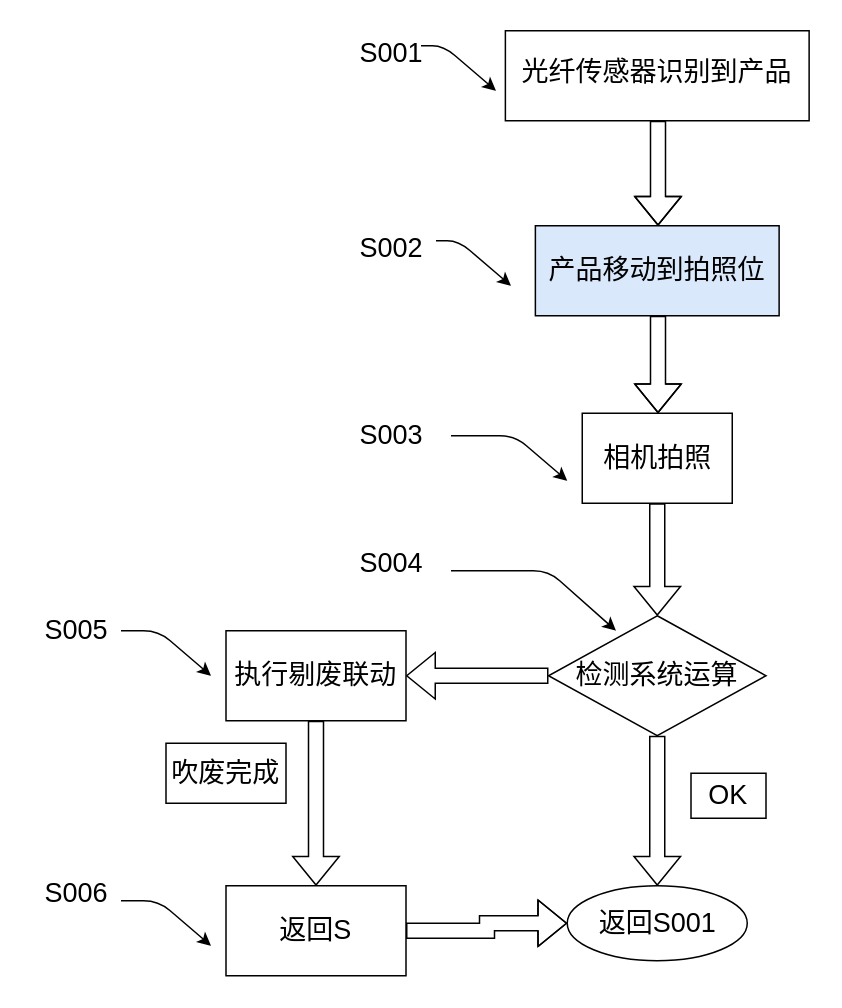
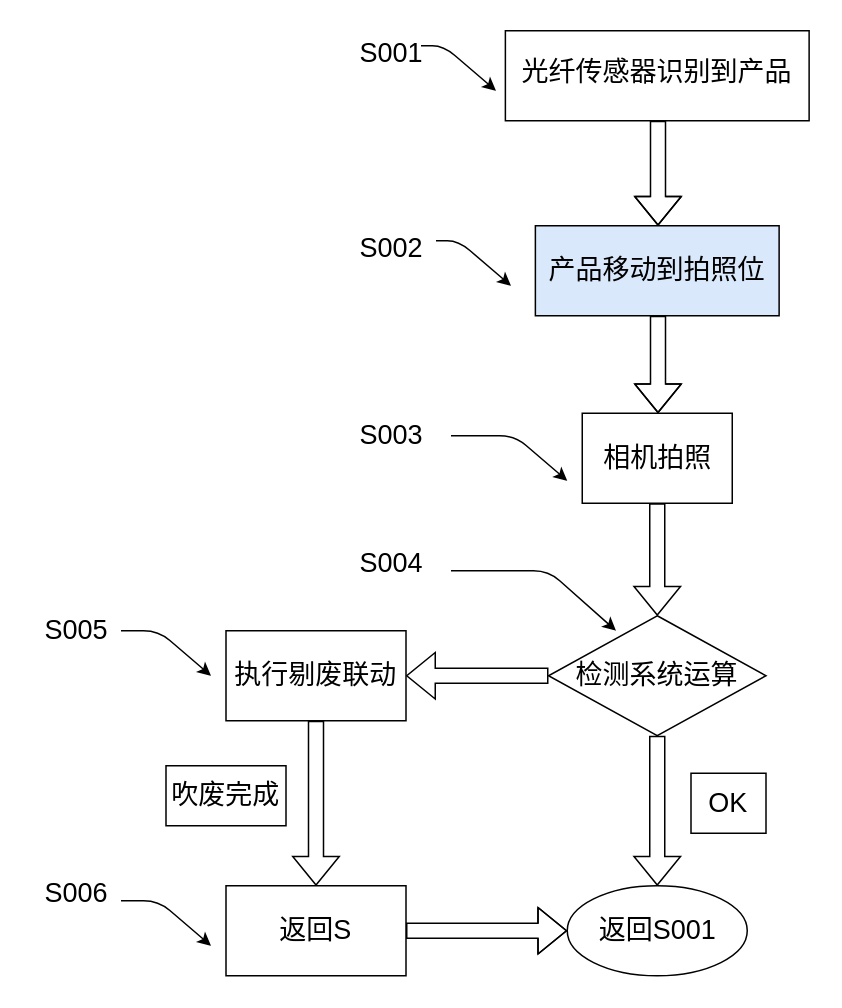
node "吹废完成": moved (226, 773) -> (226, 796)
node "OK": size 75x45 -> 75x60
node "返回S001": size 180x75 -> 180x90
